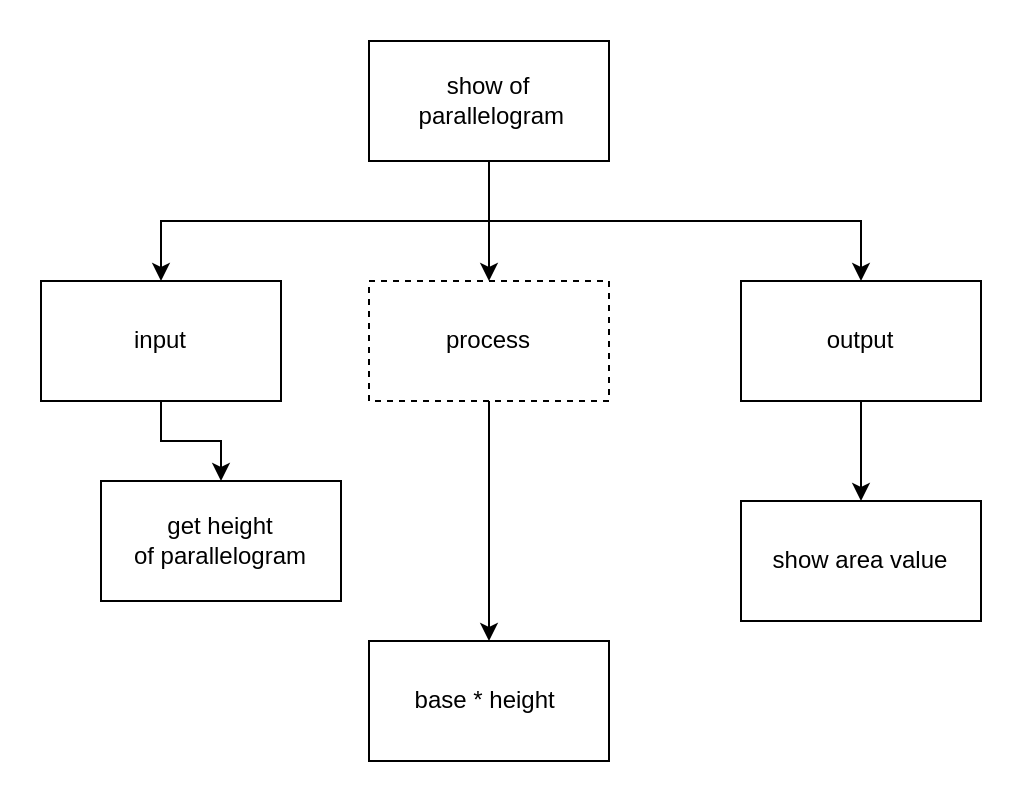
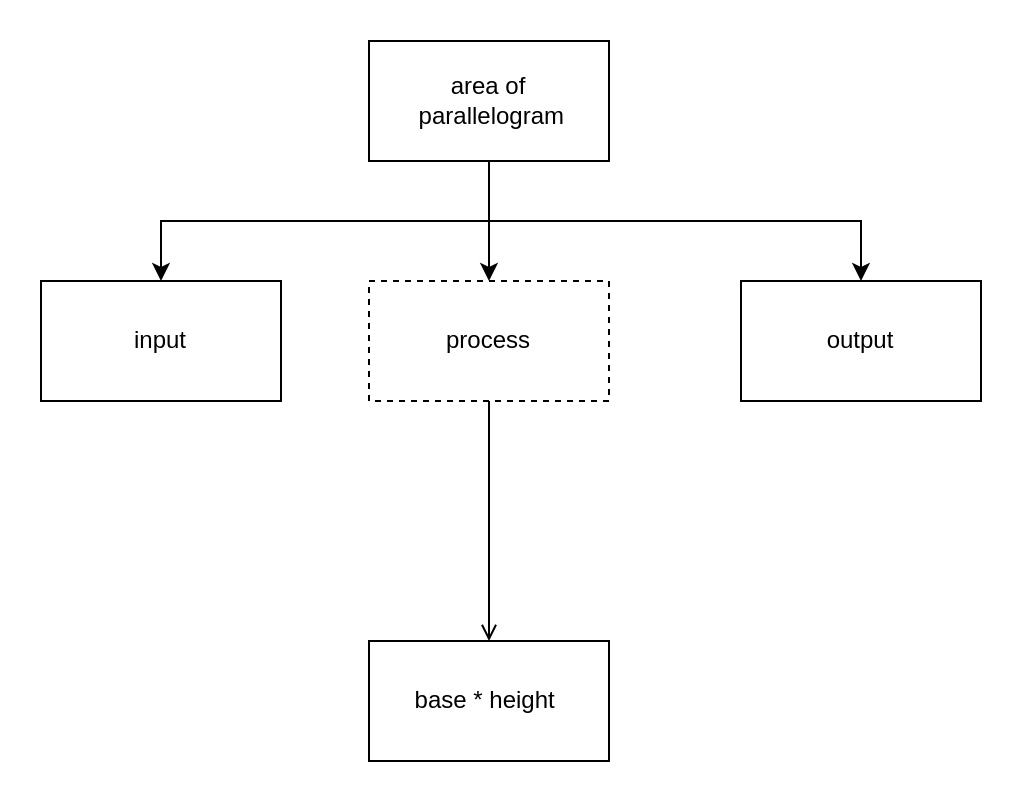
node "show of parallelogram": label "show of parallelogram" -> "area of parallelogram"
edge "input" -> "get height of parallelogram": removed
edge "output" -> "show area value": removed
node "get height of parallelogram": removed
node "show area value": removed
edge "process" -> "base * height": arrowhead classic -> open
